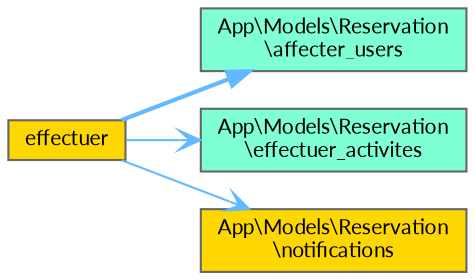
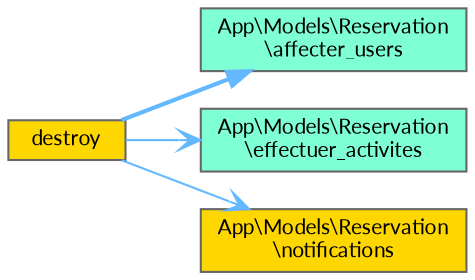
node "effectuer": label "effectuer" -> "destroy"
